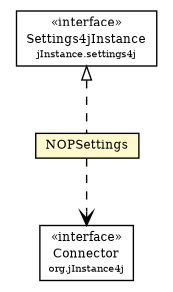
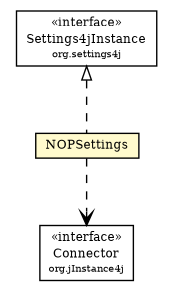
node "Settings4jInstance": text "jInstance.settings4j" -> "org.settings4j"
